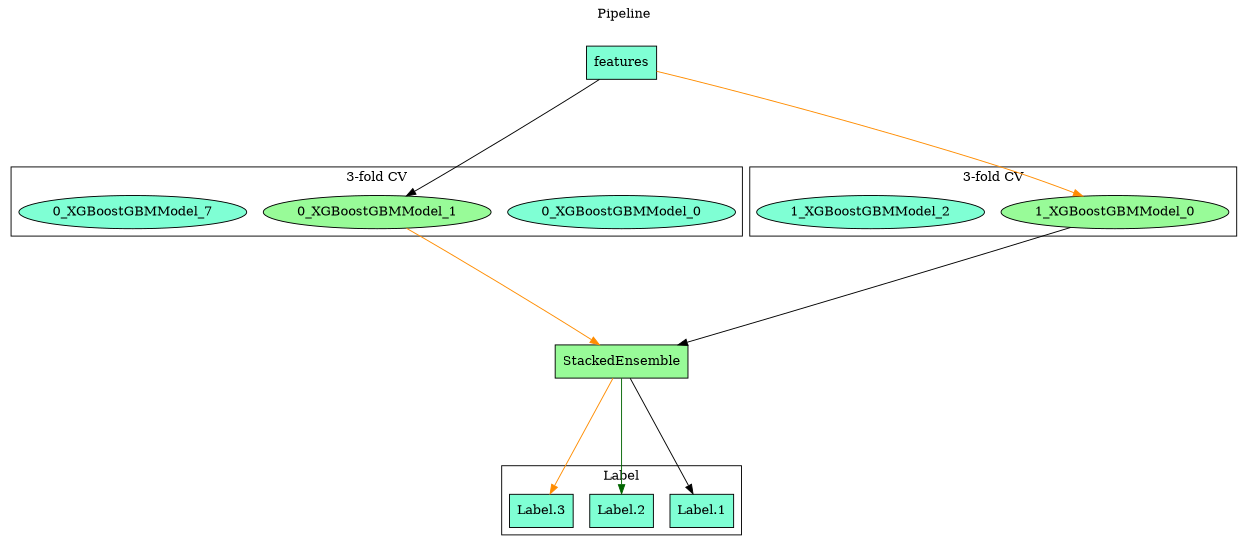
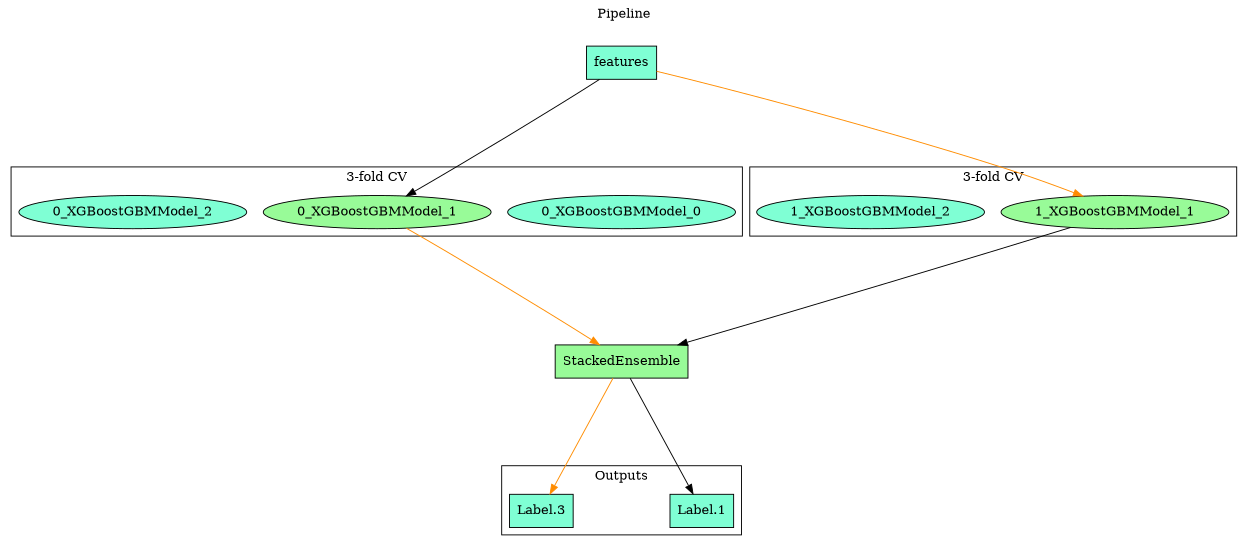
node "0_XGBoostGBMModel_7": label "0_XGBoostGBMModel_7" -> "0_XGBoostGBMModel_2"
node "1_XGBoostGBMModel_0": label "1_XGBoostGBMModel_0" -> "1_XGBoostGBMModel_1"
cluster "Label": label "Label" -> "Outputs"
node "Label.2": removed
